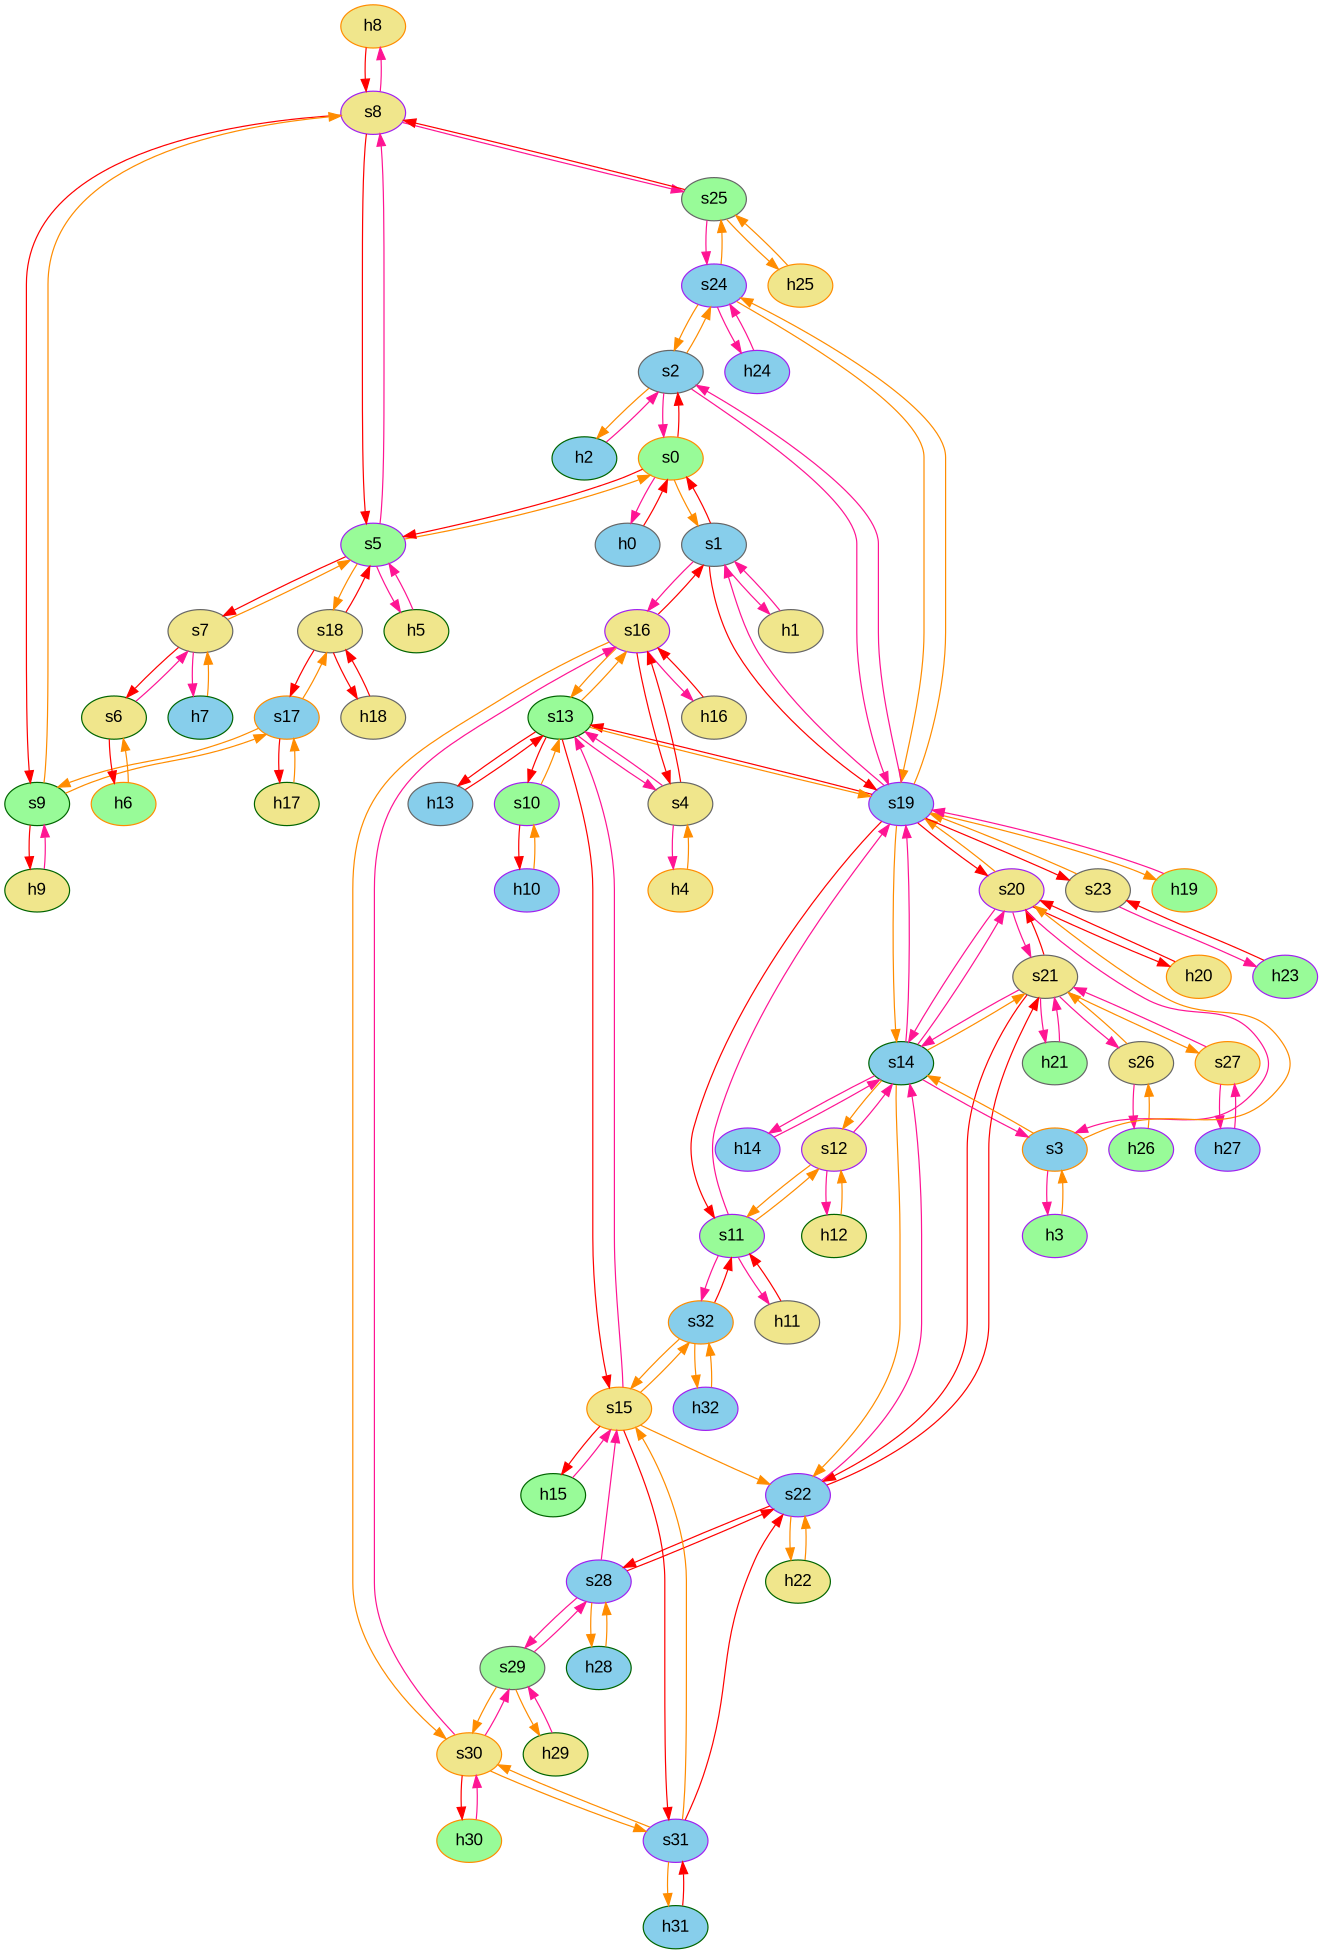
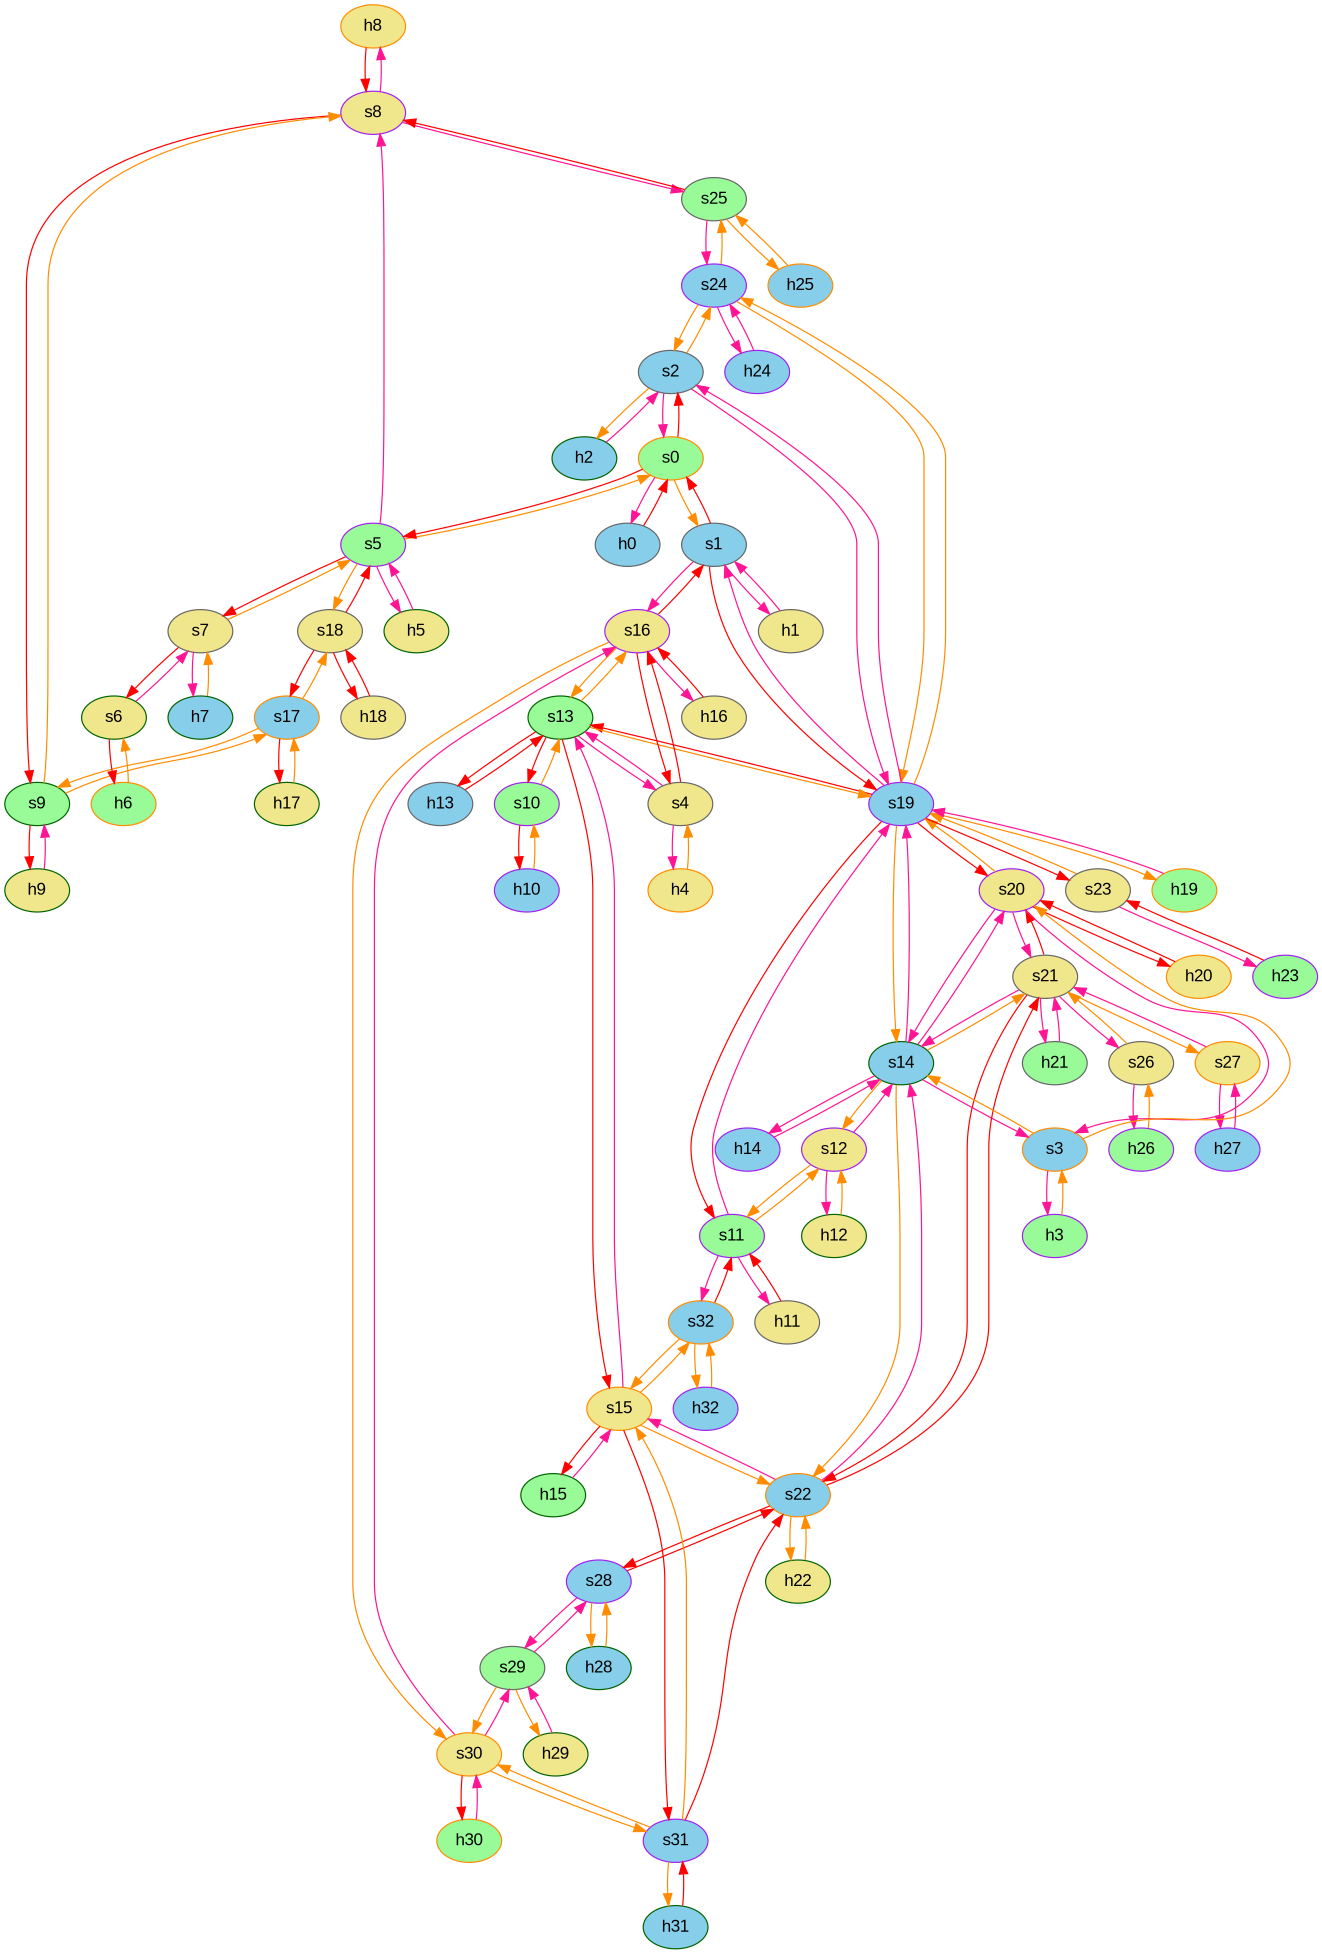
node "h25": fillcolor khaki -> skyblue
edge "s8" -> "s5": removed
node "s22": color purple -> darkorange
edge "s28" -> "s15": now "s22" -> "s15"
